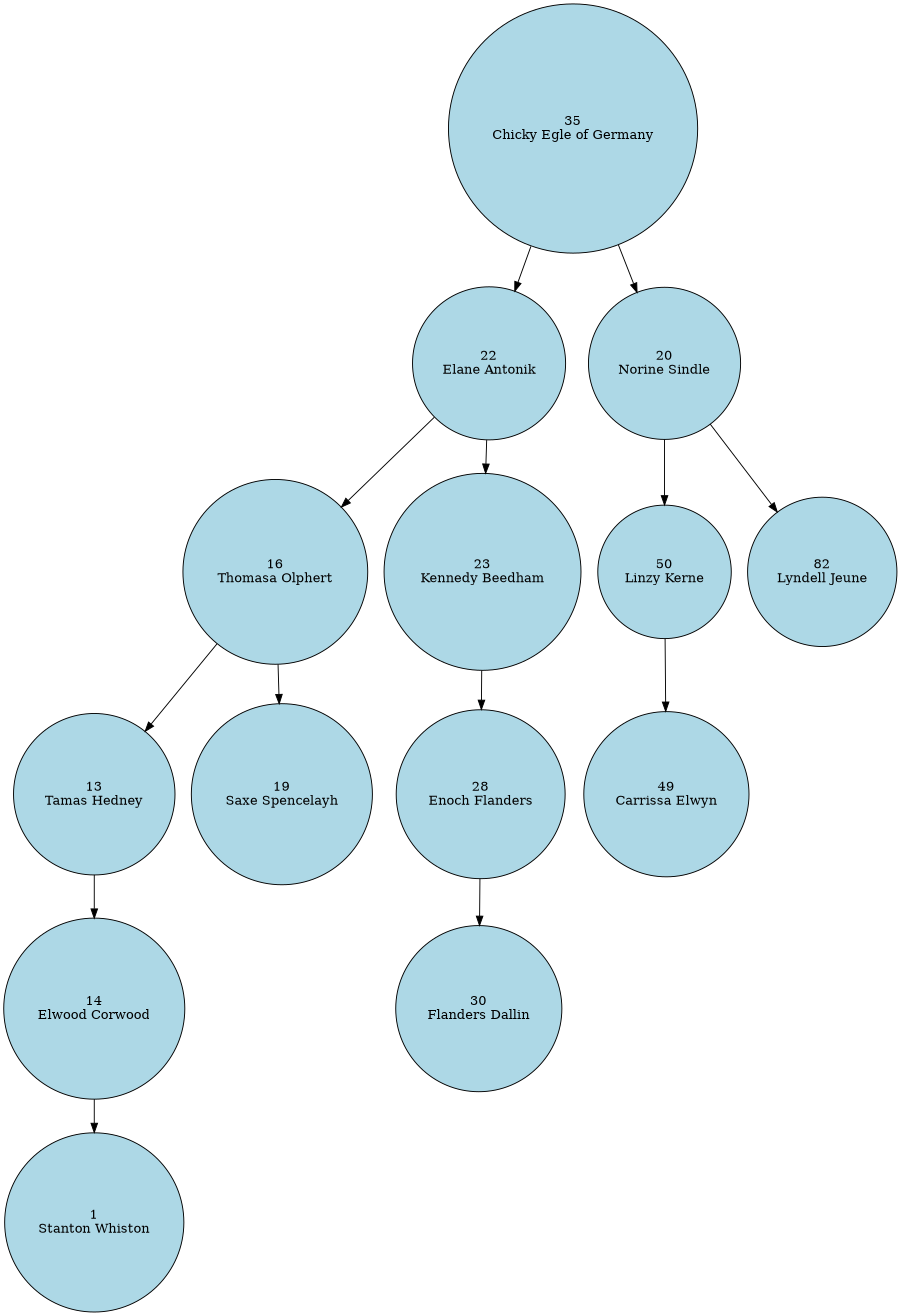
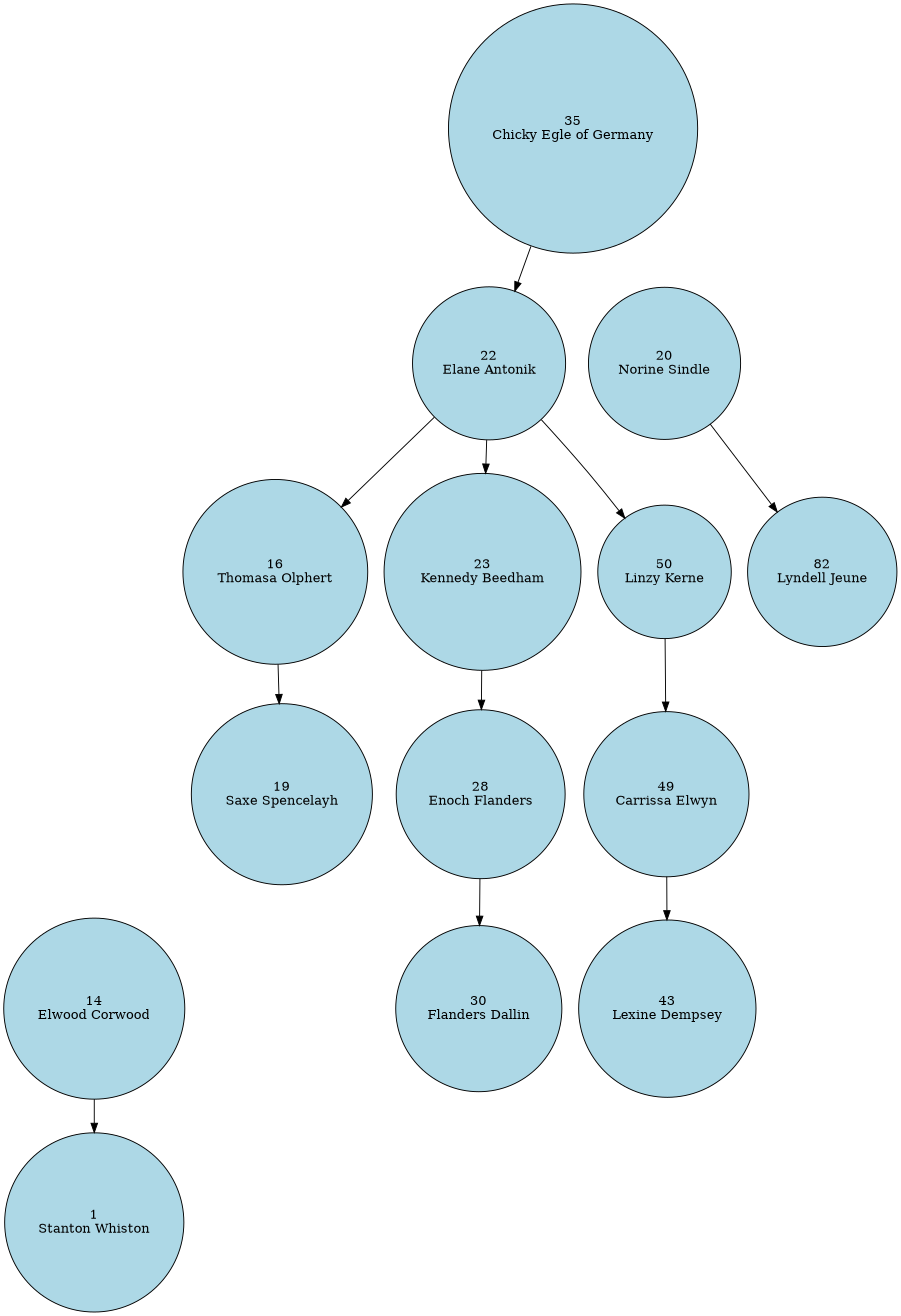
edge "35 Chicky Egle of Germany" -> "20 Norine Sindle": removed
edge "20 Norine Sindle" -> "50 Linzy Kerne": now "22 Elane Antonik" -> "50 Linzy Kerne"
node "13 Tamas Hedney": removed
node "43 Lexine Dempsey": added
